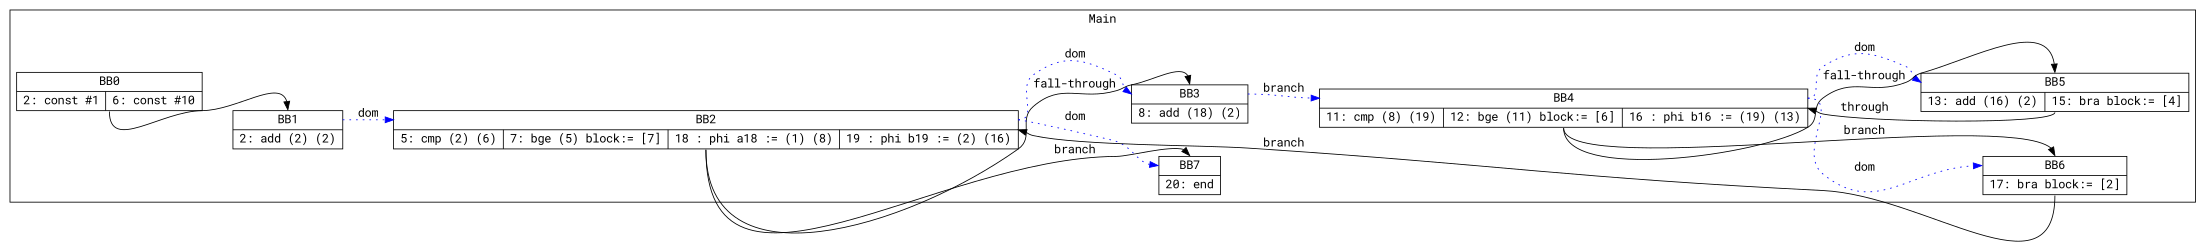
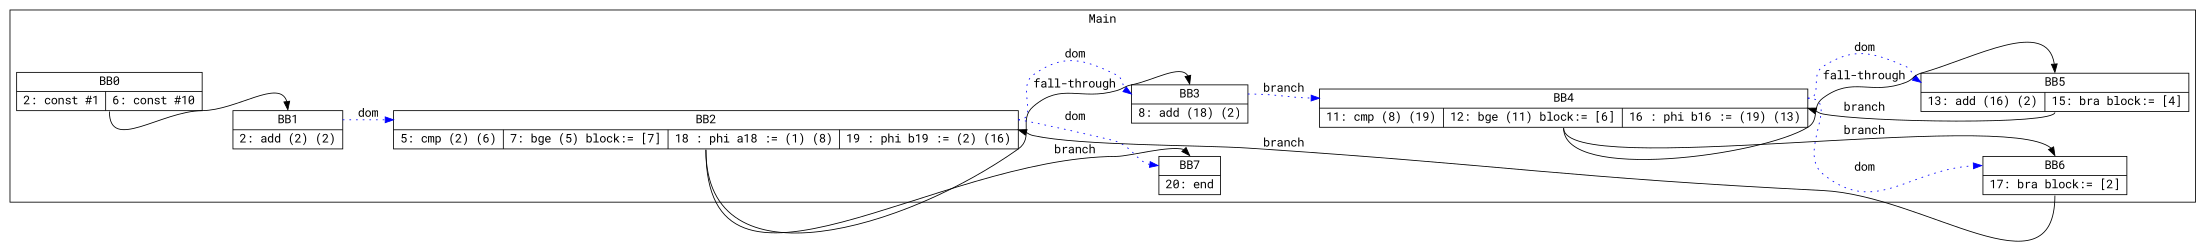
edge "BB5" -> "BB4": label "through" -> "branch"
